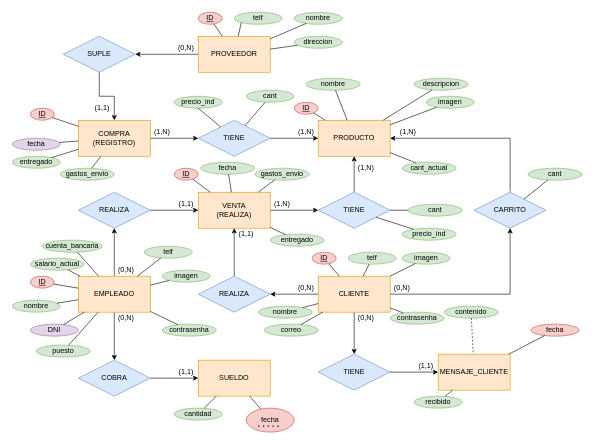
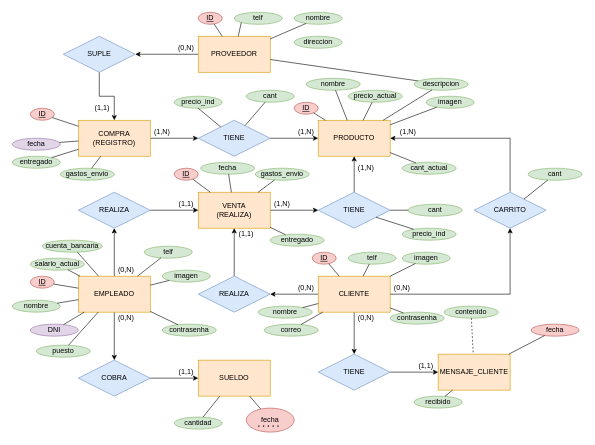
edge "direccion" -- "PROVEEDOR": now "descripcion" -- "PROVEEDOR"
node "precio_actual": added
edge "precio_actual" -- "PRODUCTO": added
node "cantidad": moved (198, 414) -> (198, 423)
